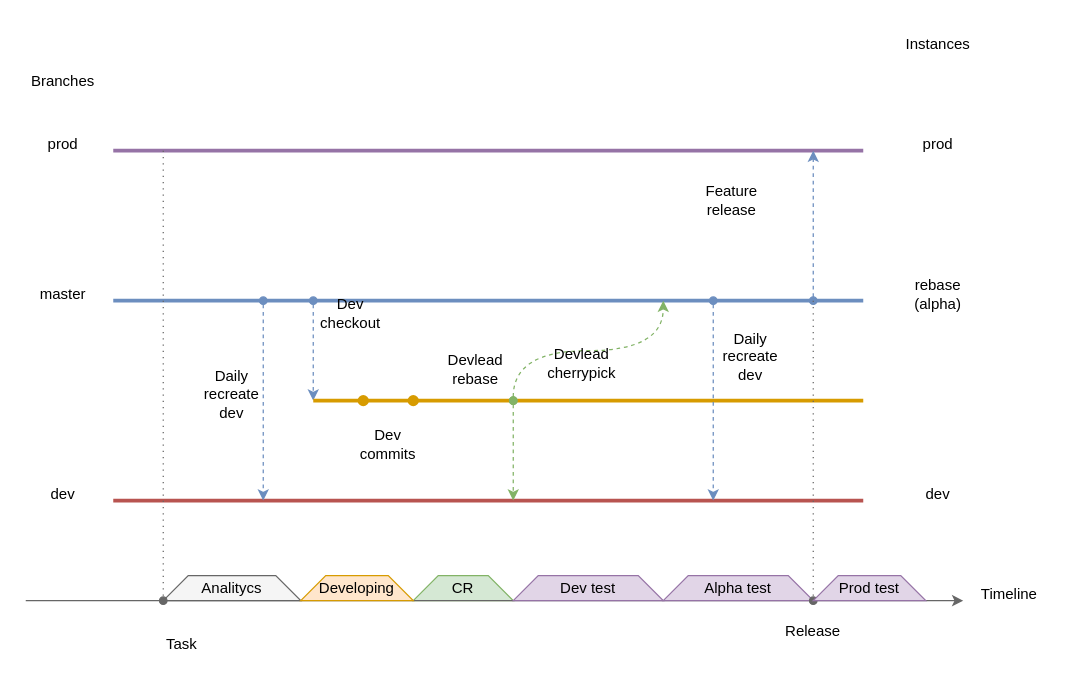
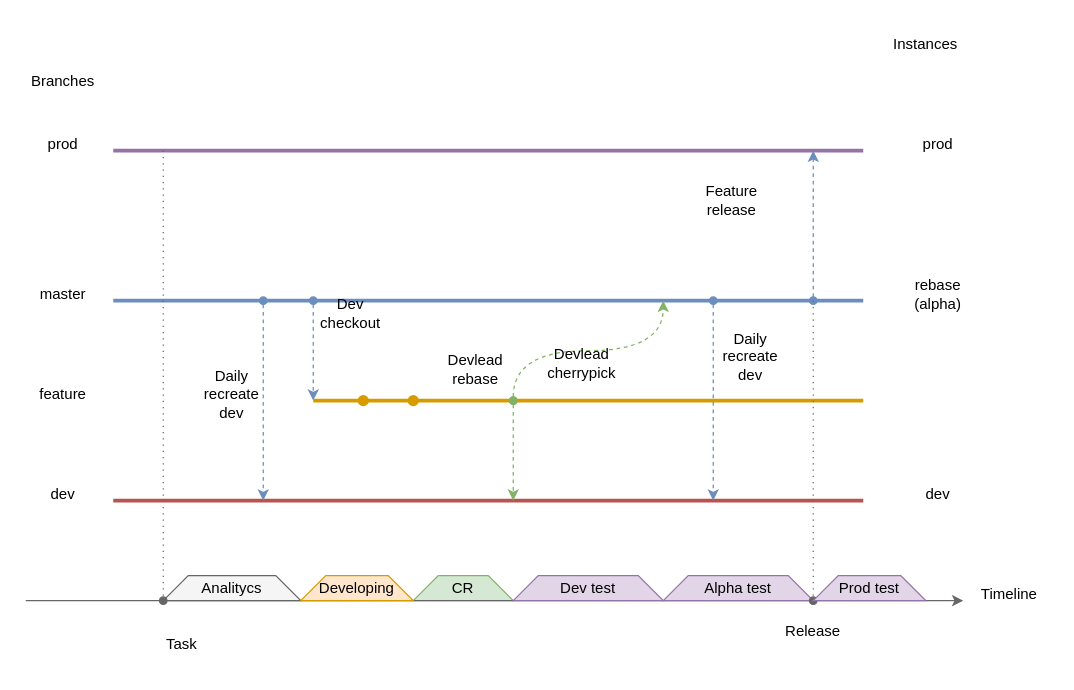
node "Instances": moved (938, 44) -> (926, 44)
node "feature": added
node "Dev commits": removed
